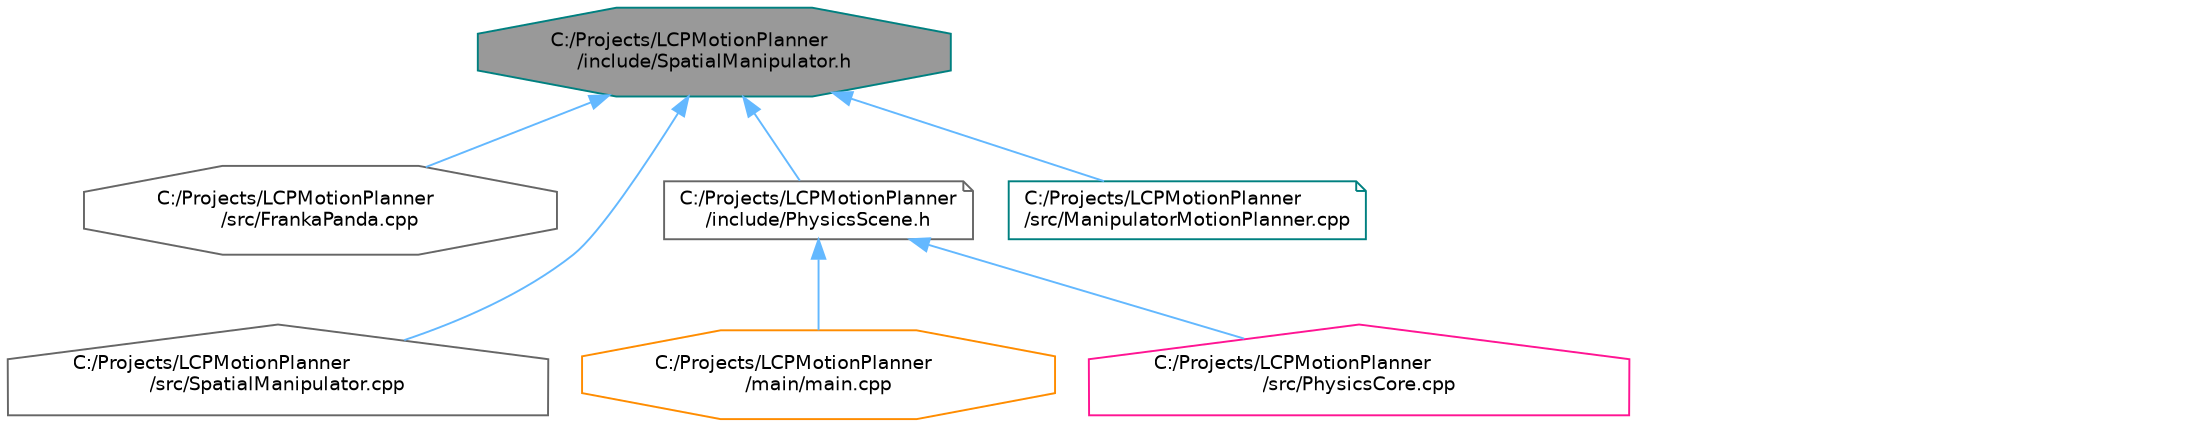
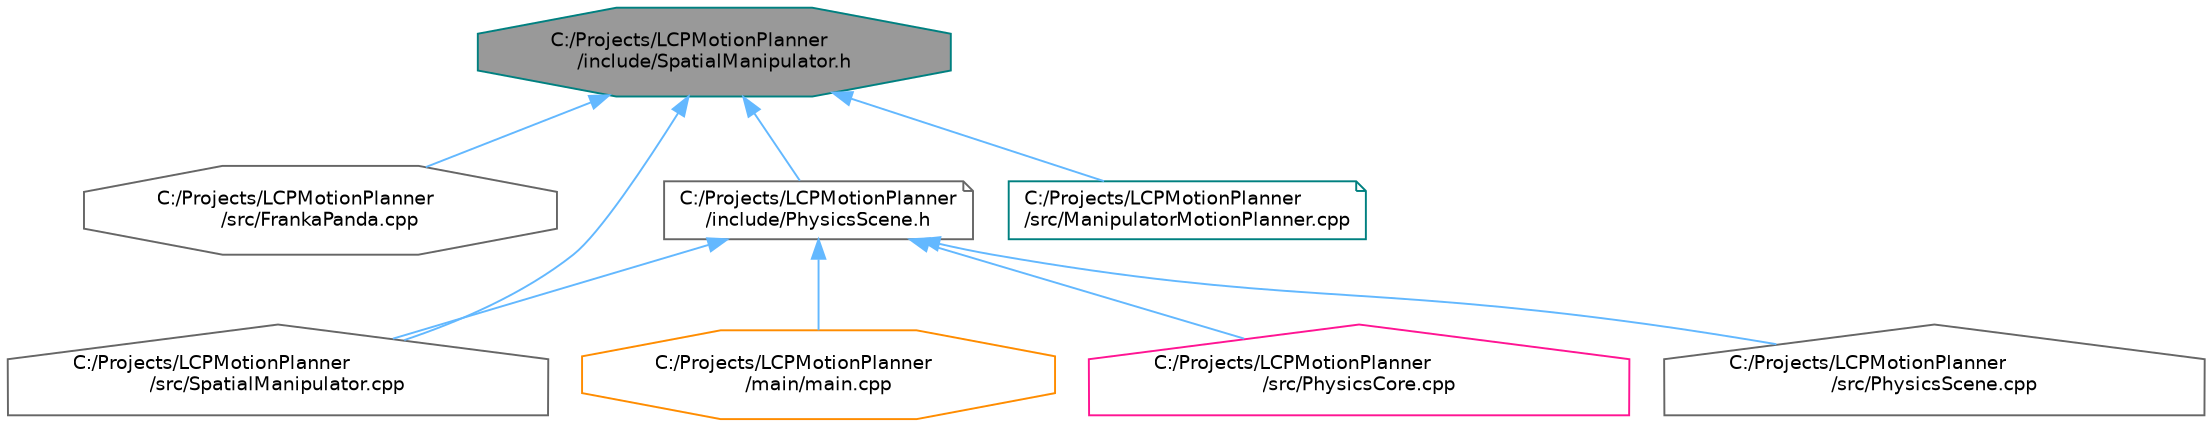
edge "C:/Projects/LCPMotionPlanner /src/SpatialManipulator.cpp" -> "C:/Projects/LCPMotionPlanner /include/PhysicsScene.h": added
node "C:/Projects/LCPMotionPlanner /src/PhysicsScene.cpp": added
